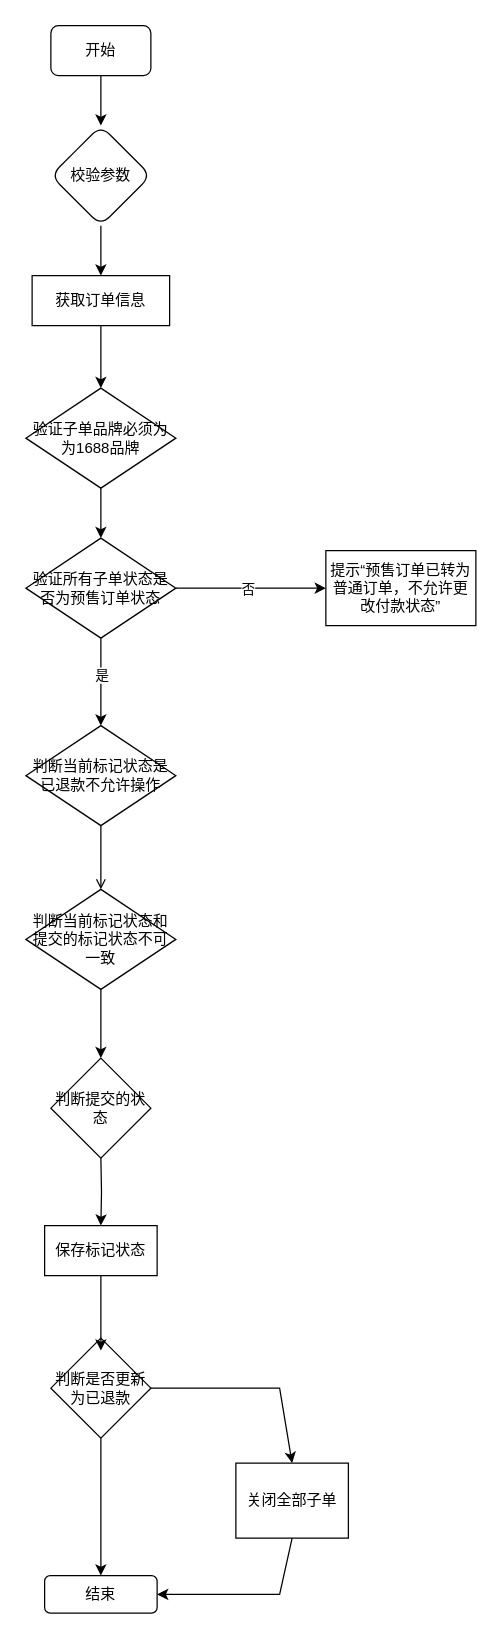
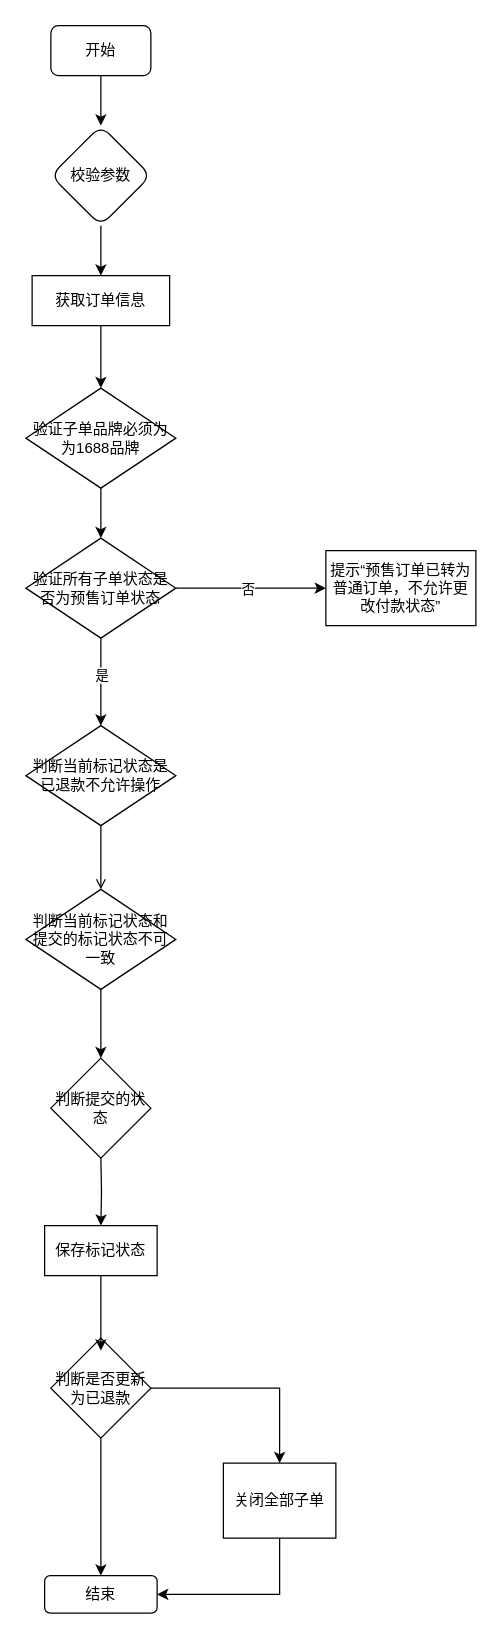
node "关闭全部子单": moved (292, 1501) -> (279, 1501)
